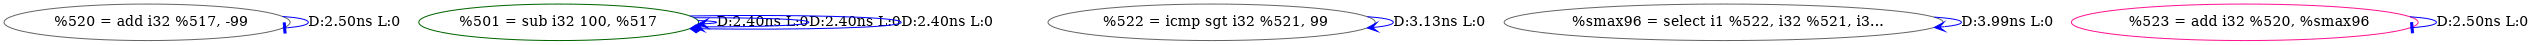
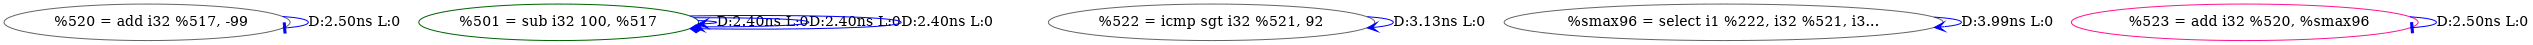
node "%522 = icmp sgt i32 %521, 99": label "%522 = icmp sgt i32 %521, 99" -> "%522 = icmp sgt i32 %521, 92"
node "%smax96 = select i1 %522, i32 %521, i3...": label "%smax96 = select i1 %522, i32 %521, i3..." -> "%smax96 = select i1 %222, i32 %521, i3..."
